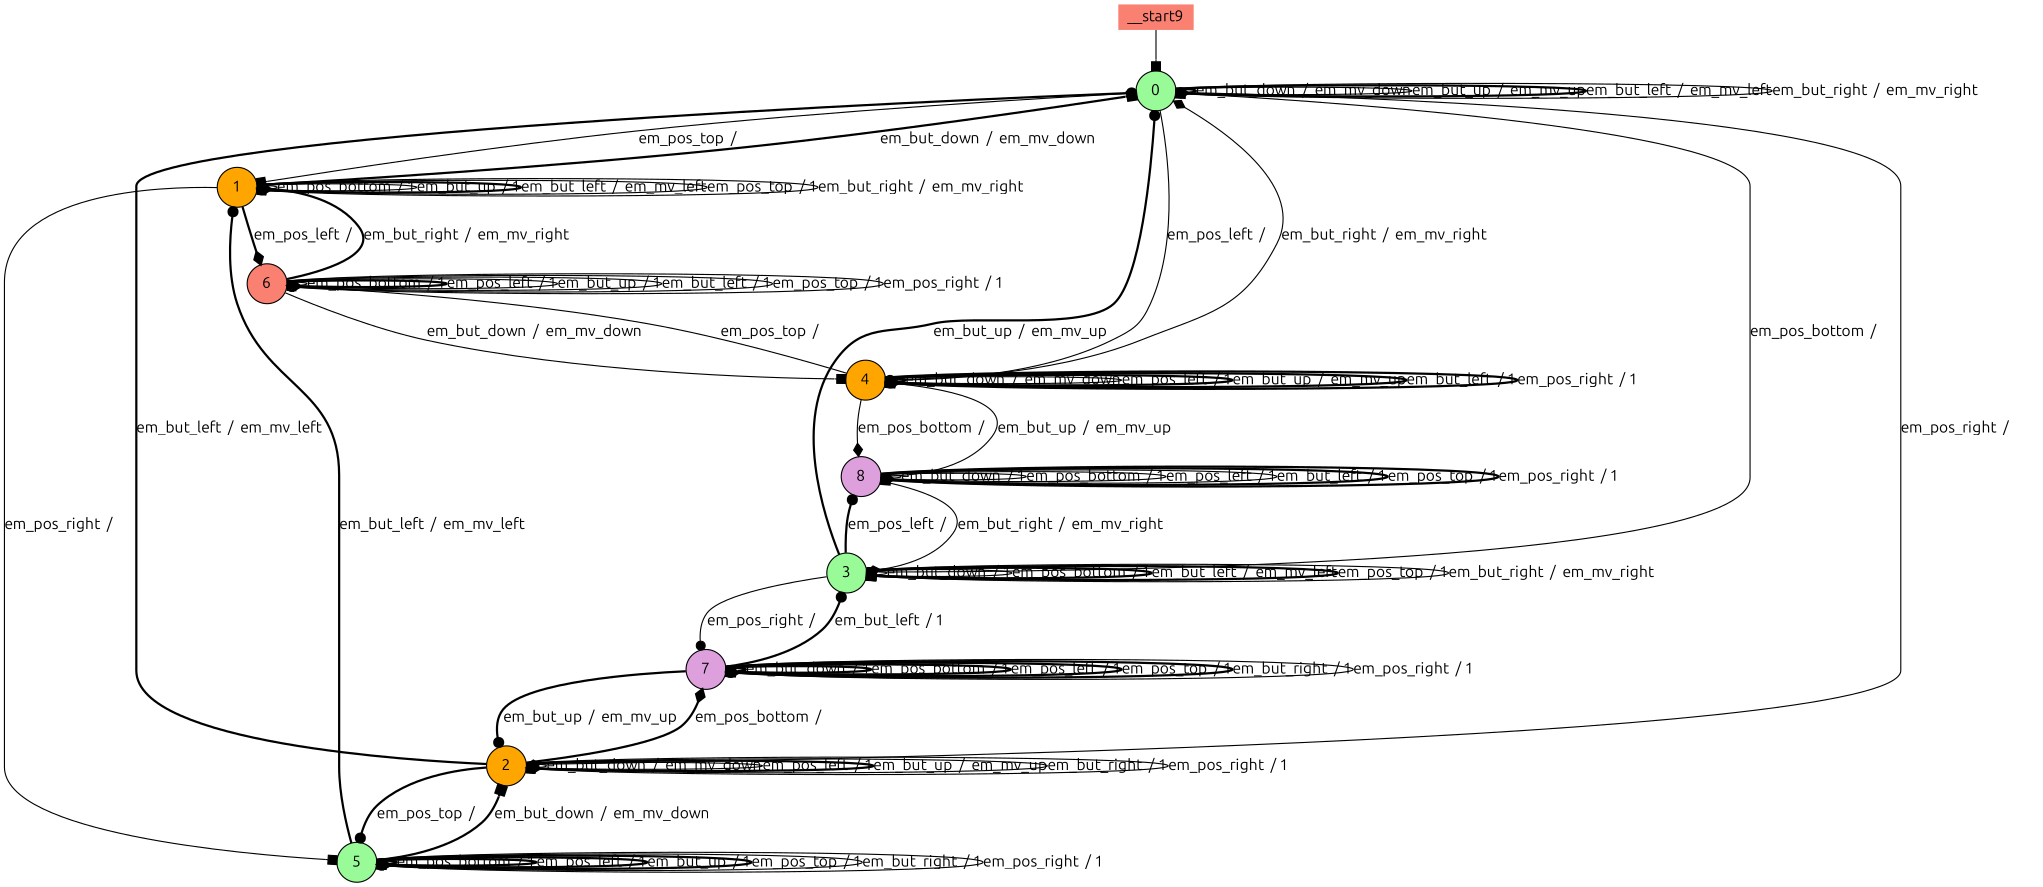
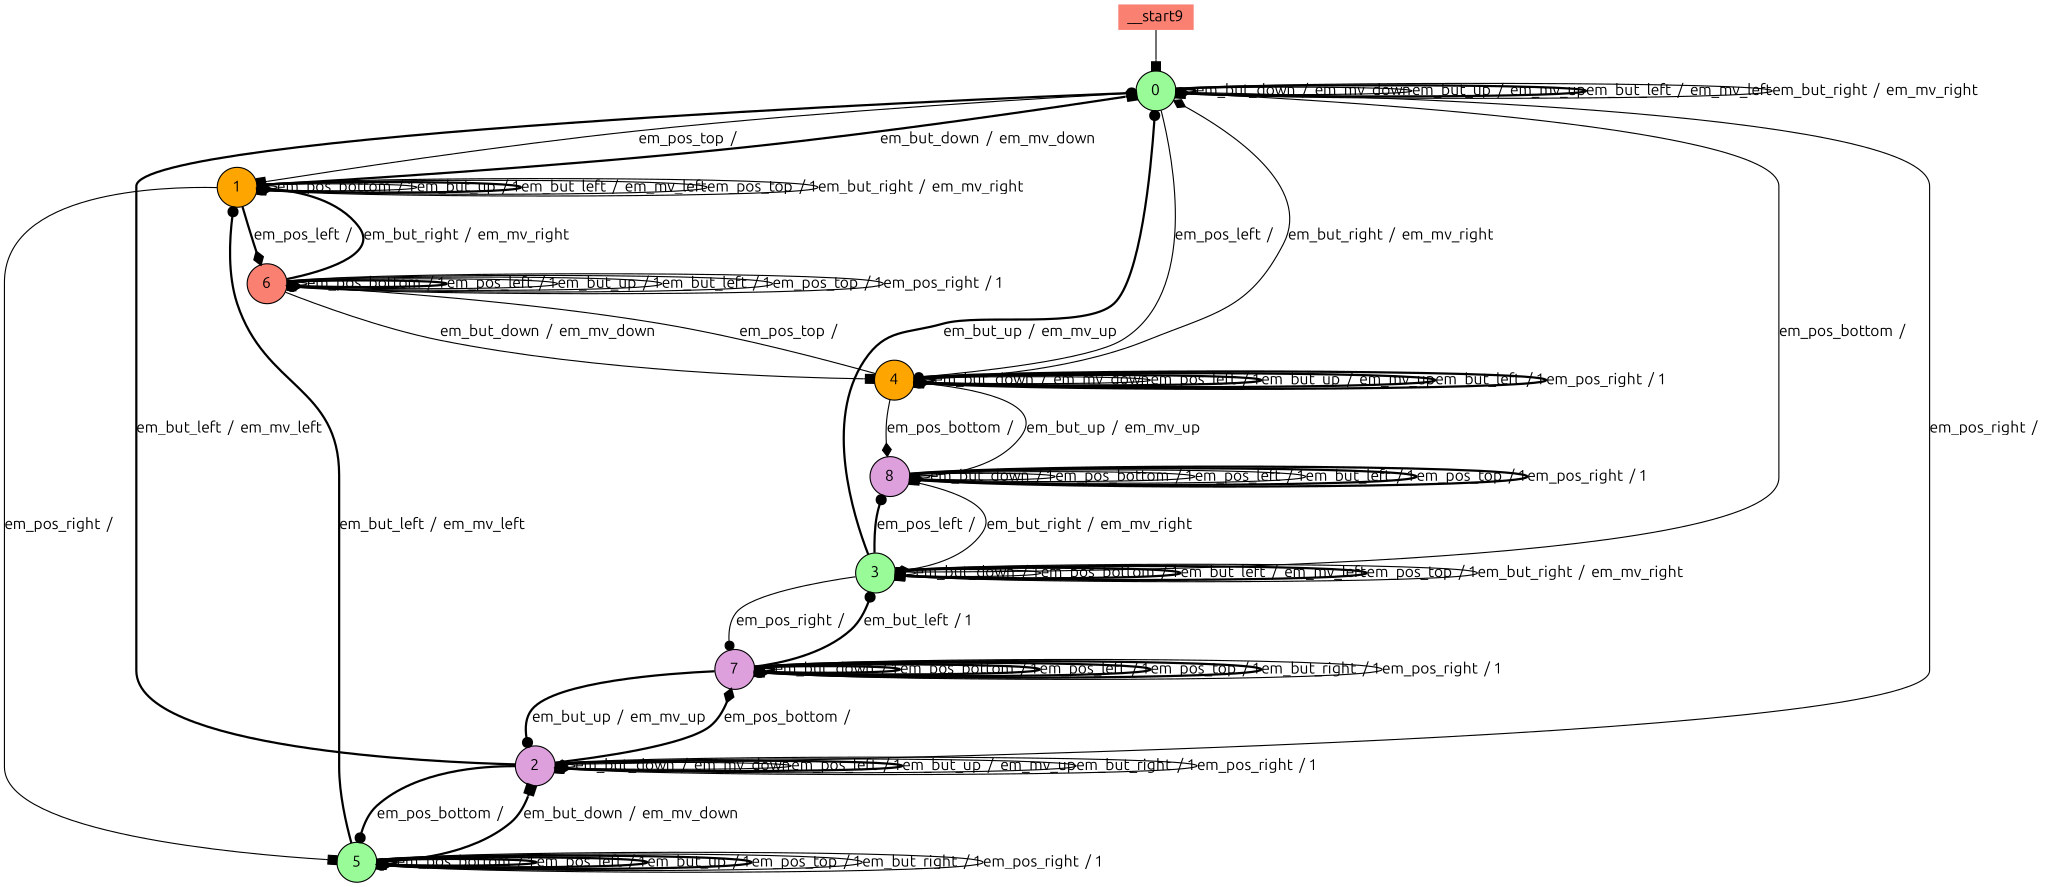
node "2": fillcolor orange -> plum
edge "2" -> "5": label "em_pos_top  /  " -> "em_pos_bottom  /  "
